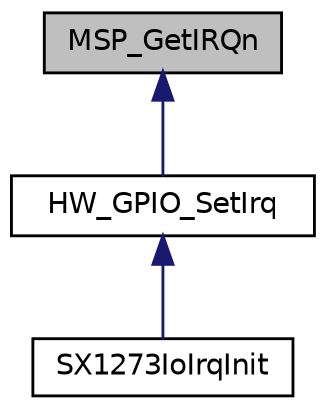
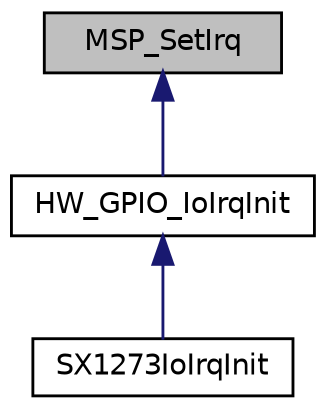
node "MSP_GetIRQn": label "MSP_GetIRQn" -> "MSP_SetIrq"
node "HW_GPIO_SetIrq": label "HW_GPIO_SetIrq" -> "HW_GPIO_IoIrqInit"
